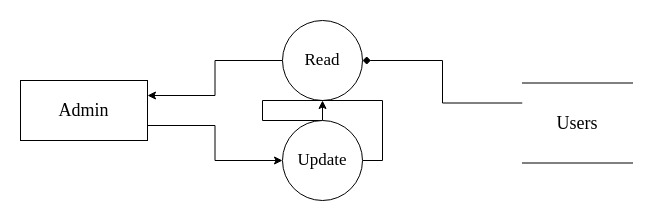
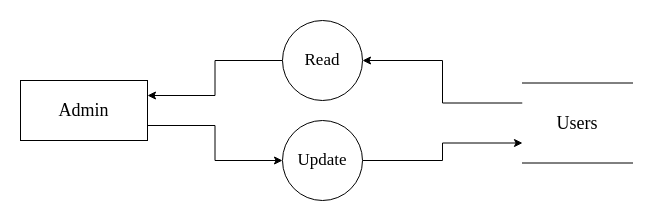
edge "Users" -> "Read": arrowhead diamond -> classic
edge "Update" -> "Read": now "Update" -> "Users"
